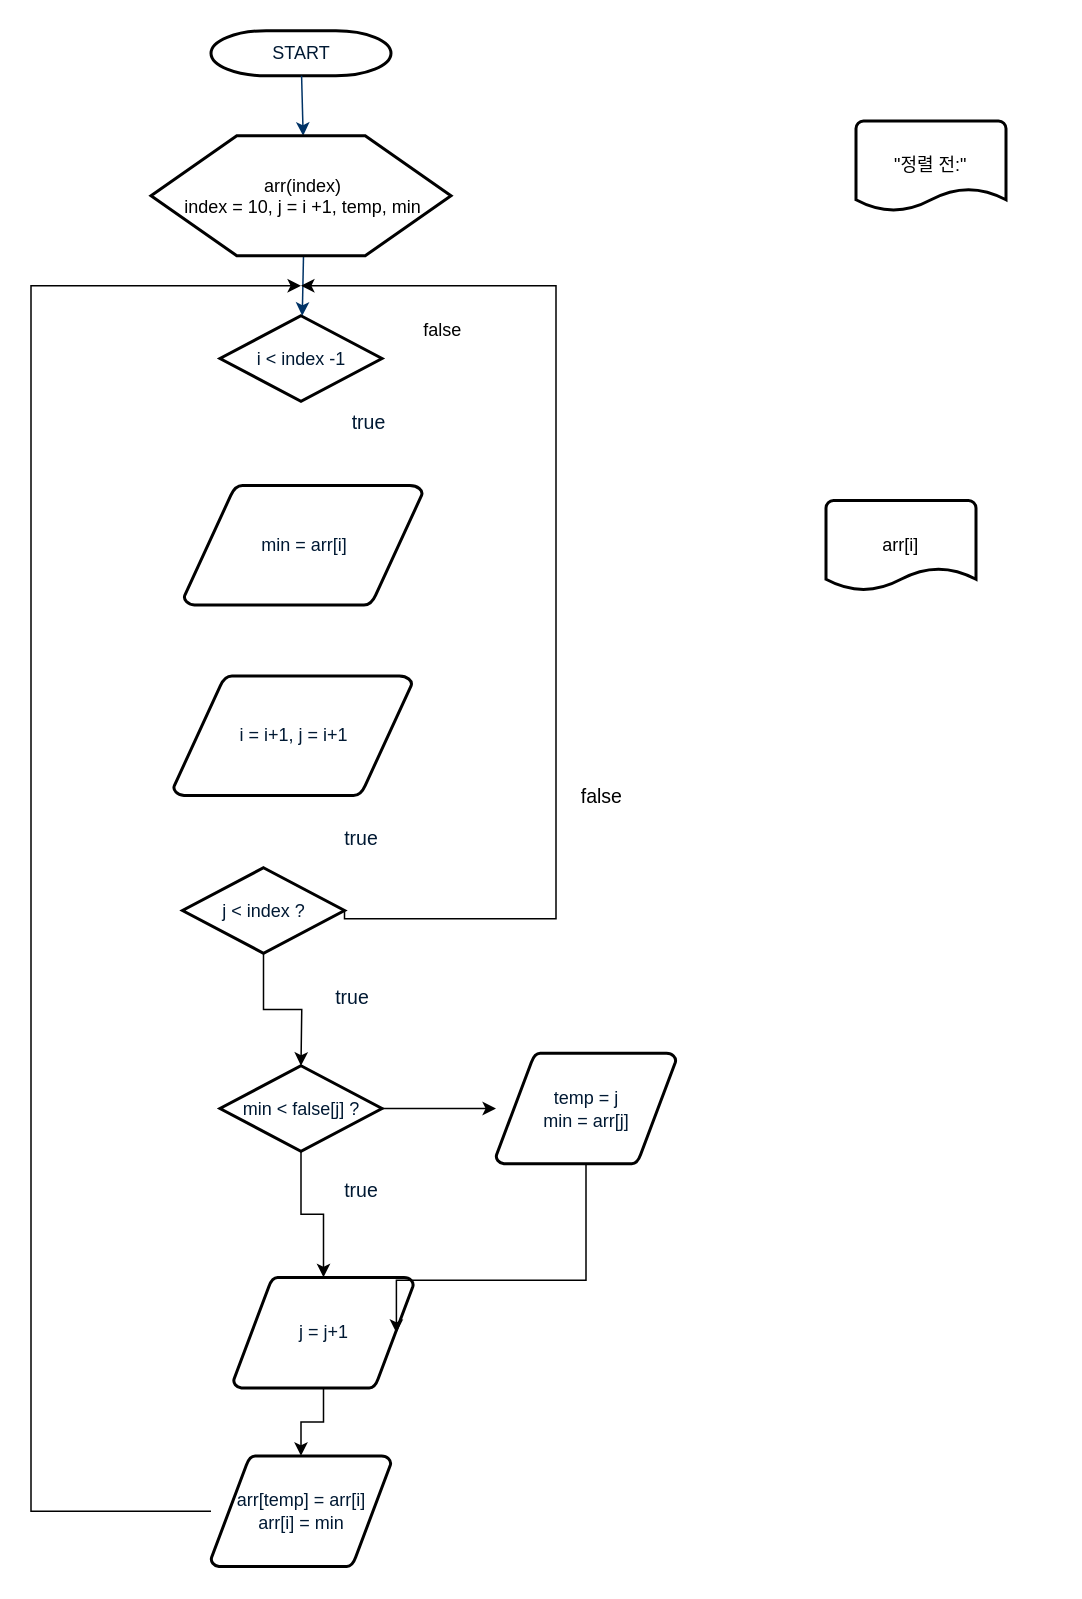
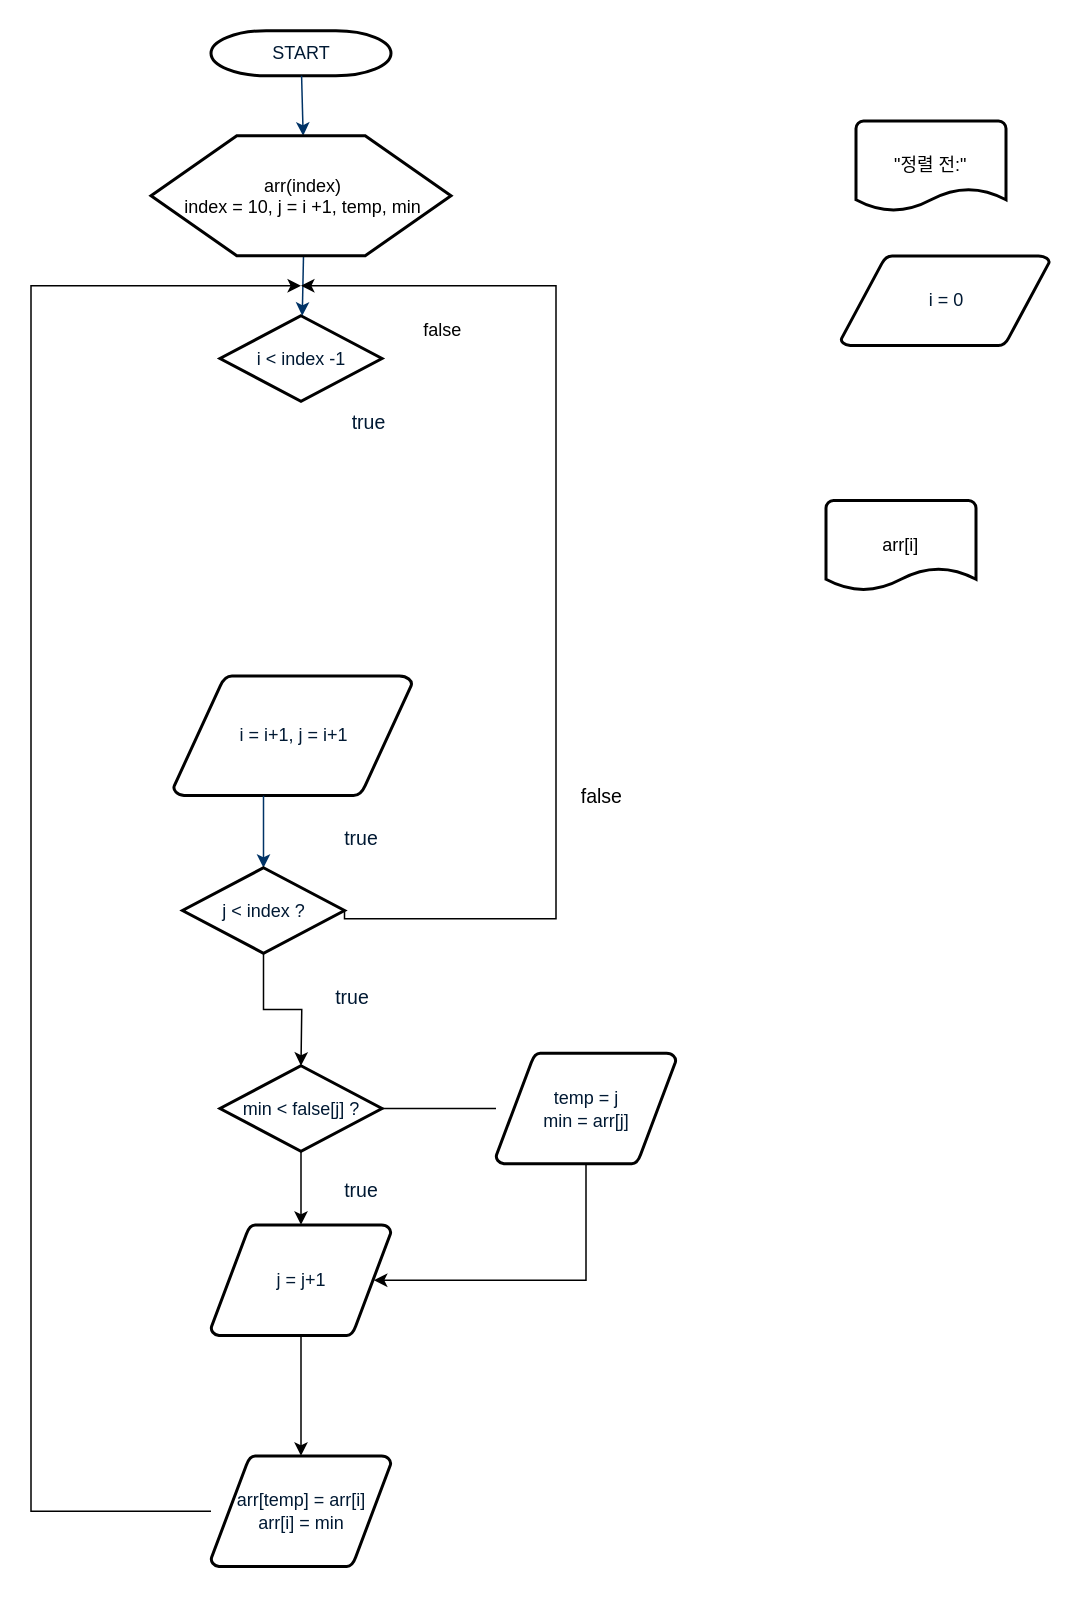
node "i = 0": added
node "min = arr[i]": removed
edge "i = i+1, j = i+1" -> "j < index ?": added
edge "min < false[j] ?" -> "temp = j min = arr[j]": arrowhead classic -> none
node "j = j+1": moved (323, 1333) -> (301, 1280)
